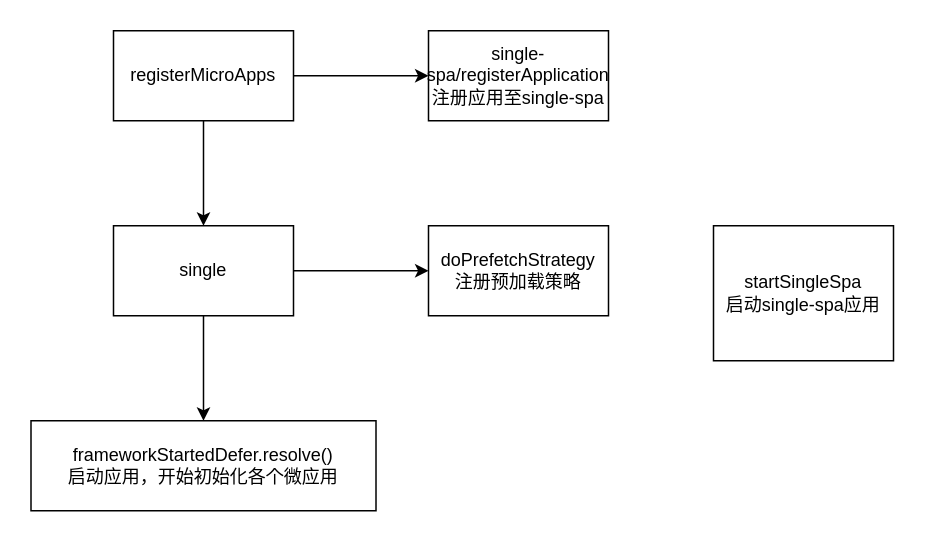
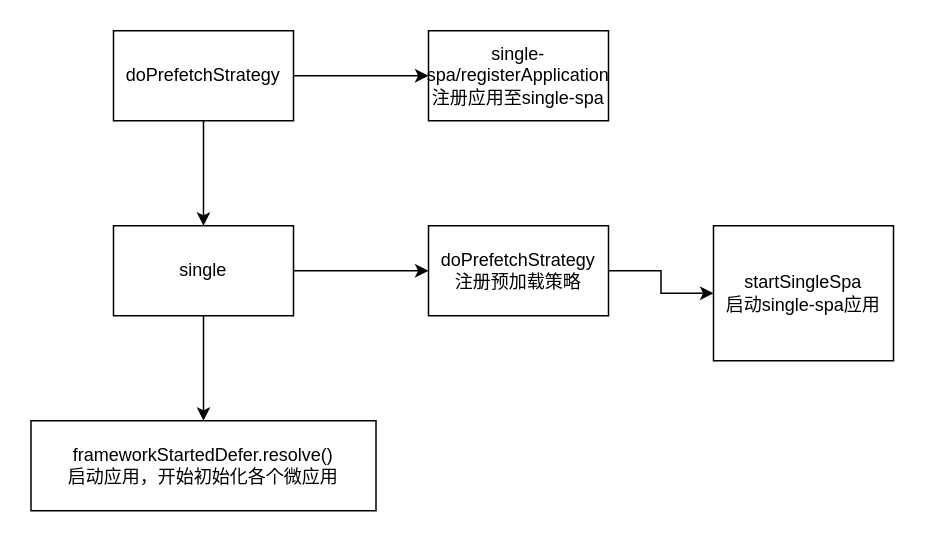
node "registerMicroApps": label "registerMicroApps" -> "doPrefetchStrategy"
edge "doPrefetchStrategy 注册预加载策略" -> "startSingleSpa 启动single-spa应用": added
